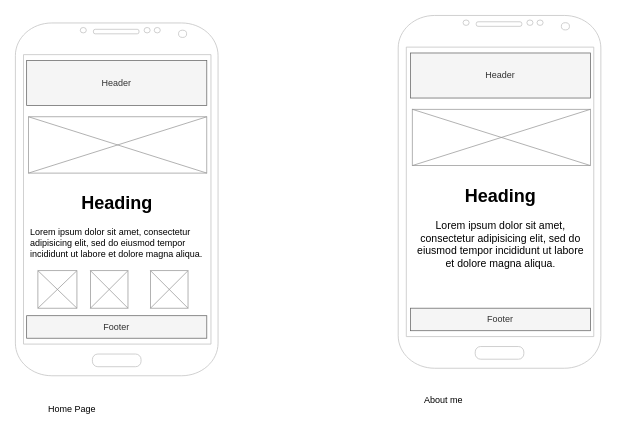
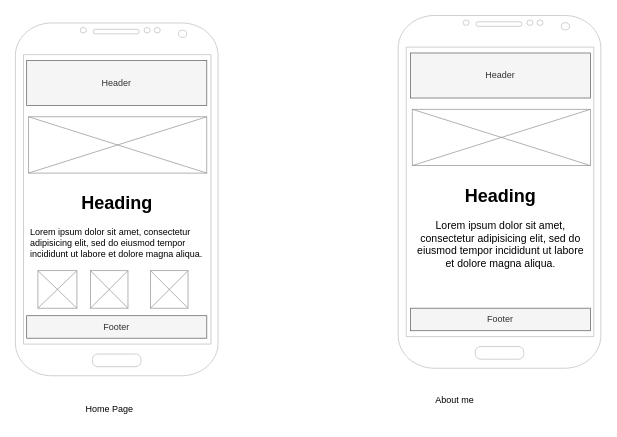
node "About me": moved (443, 400) -> (454, 400)
node "Home Page": moved (72, 409) -> (109, 409)
